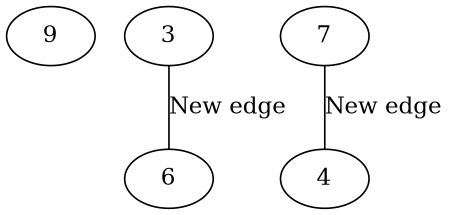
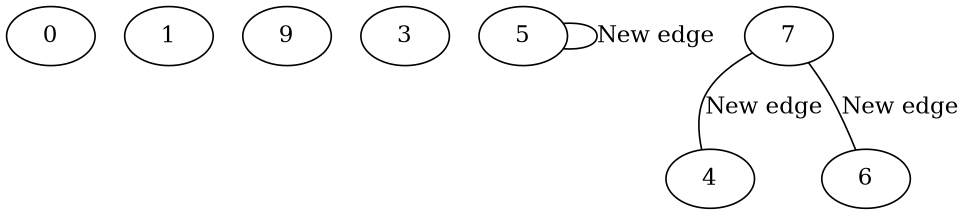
node "0": added
node "1": added
node "5": added
edge "3" -- "6": now "7" -- "6"
